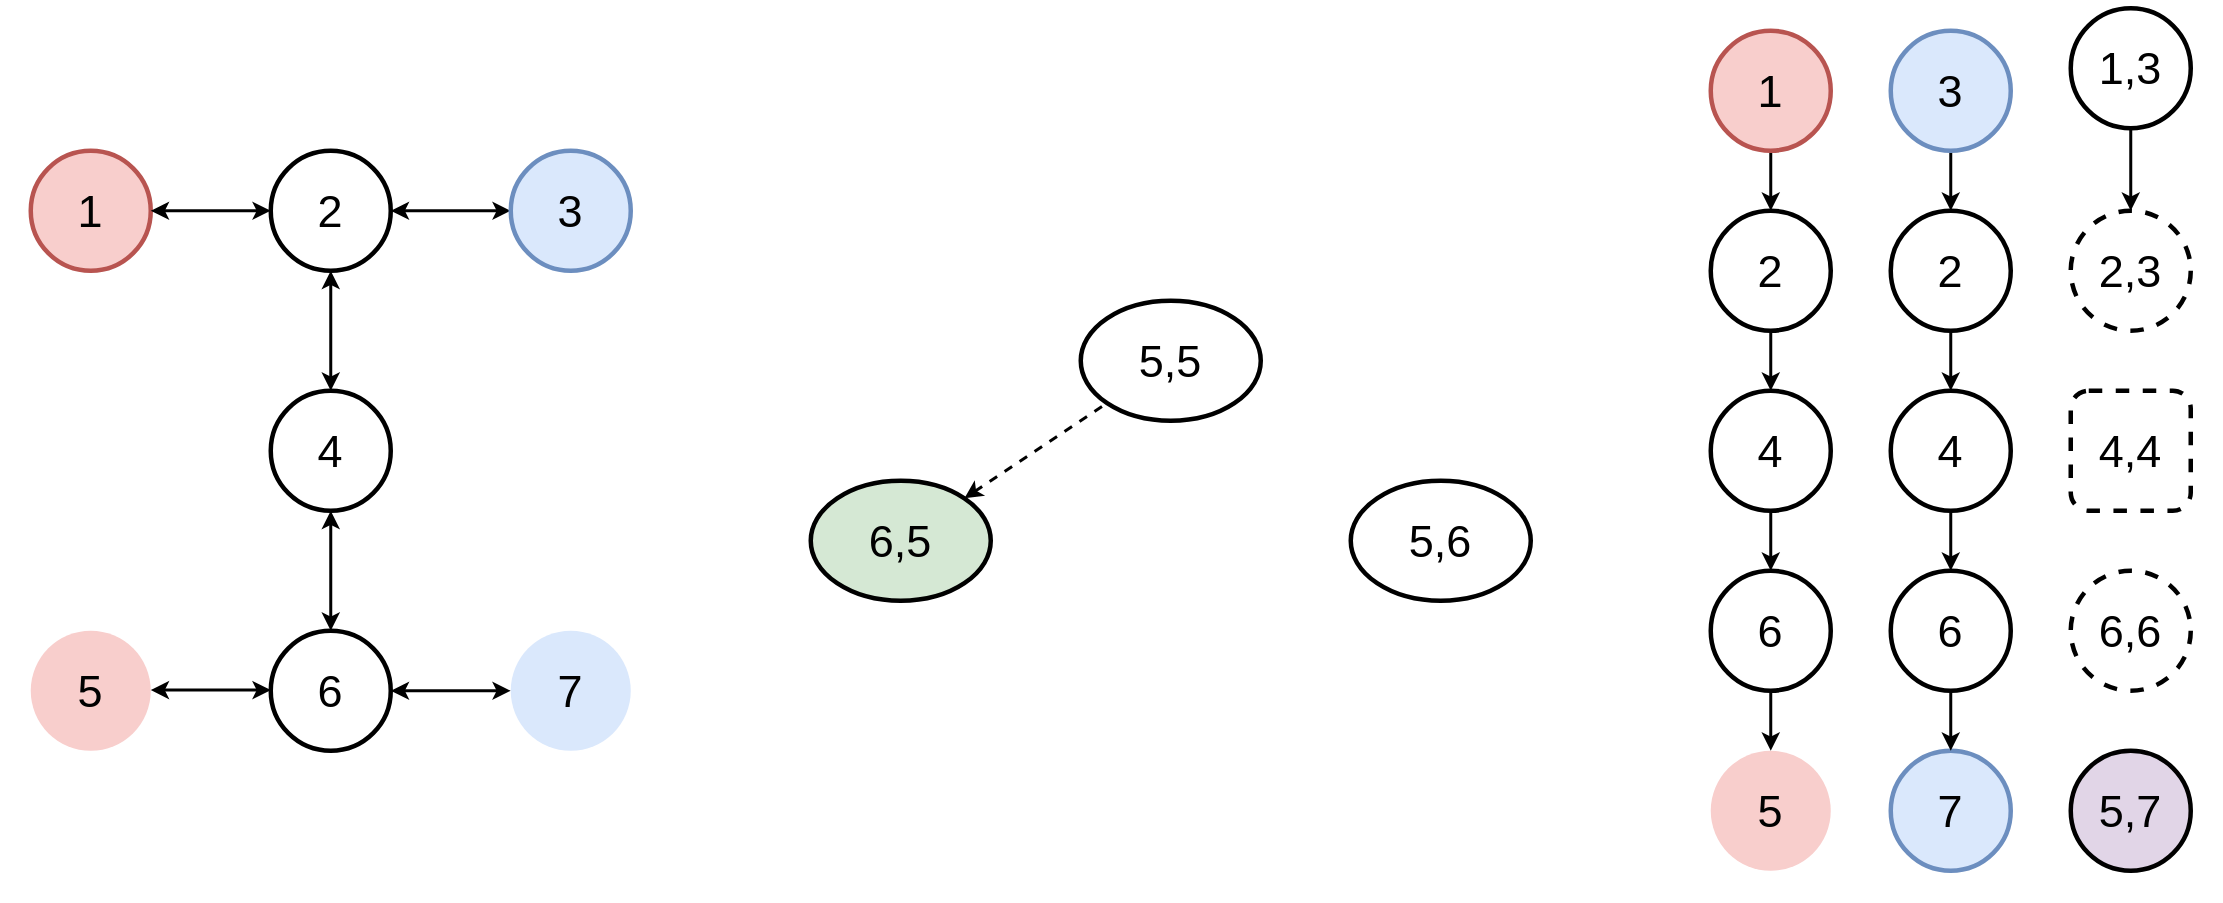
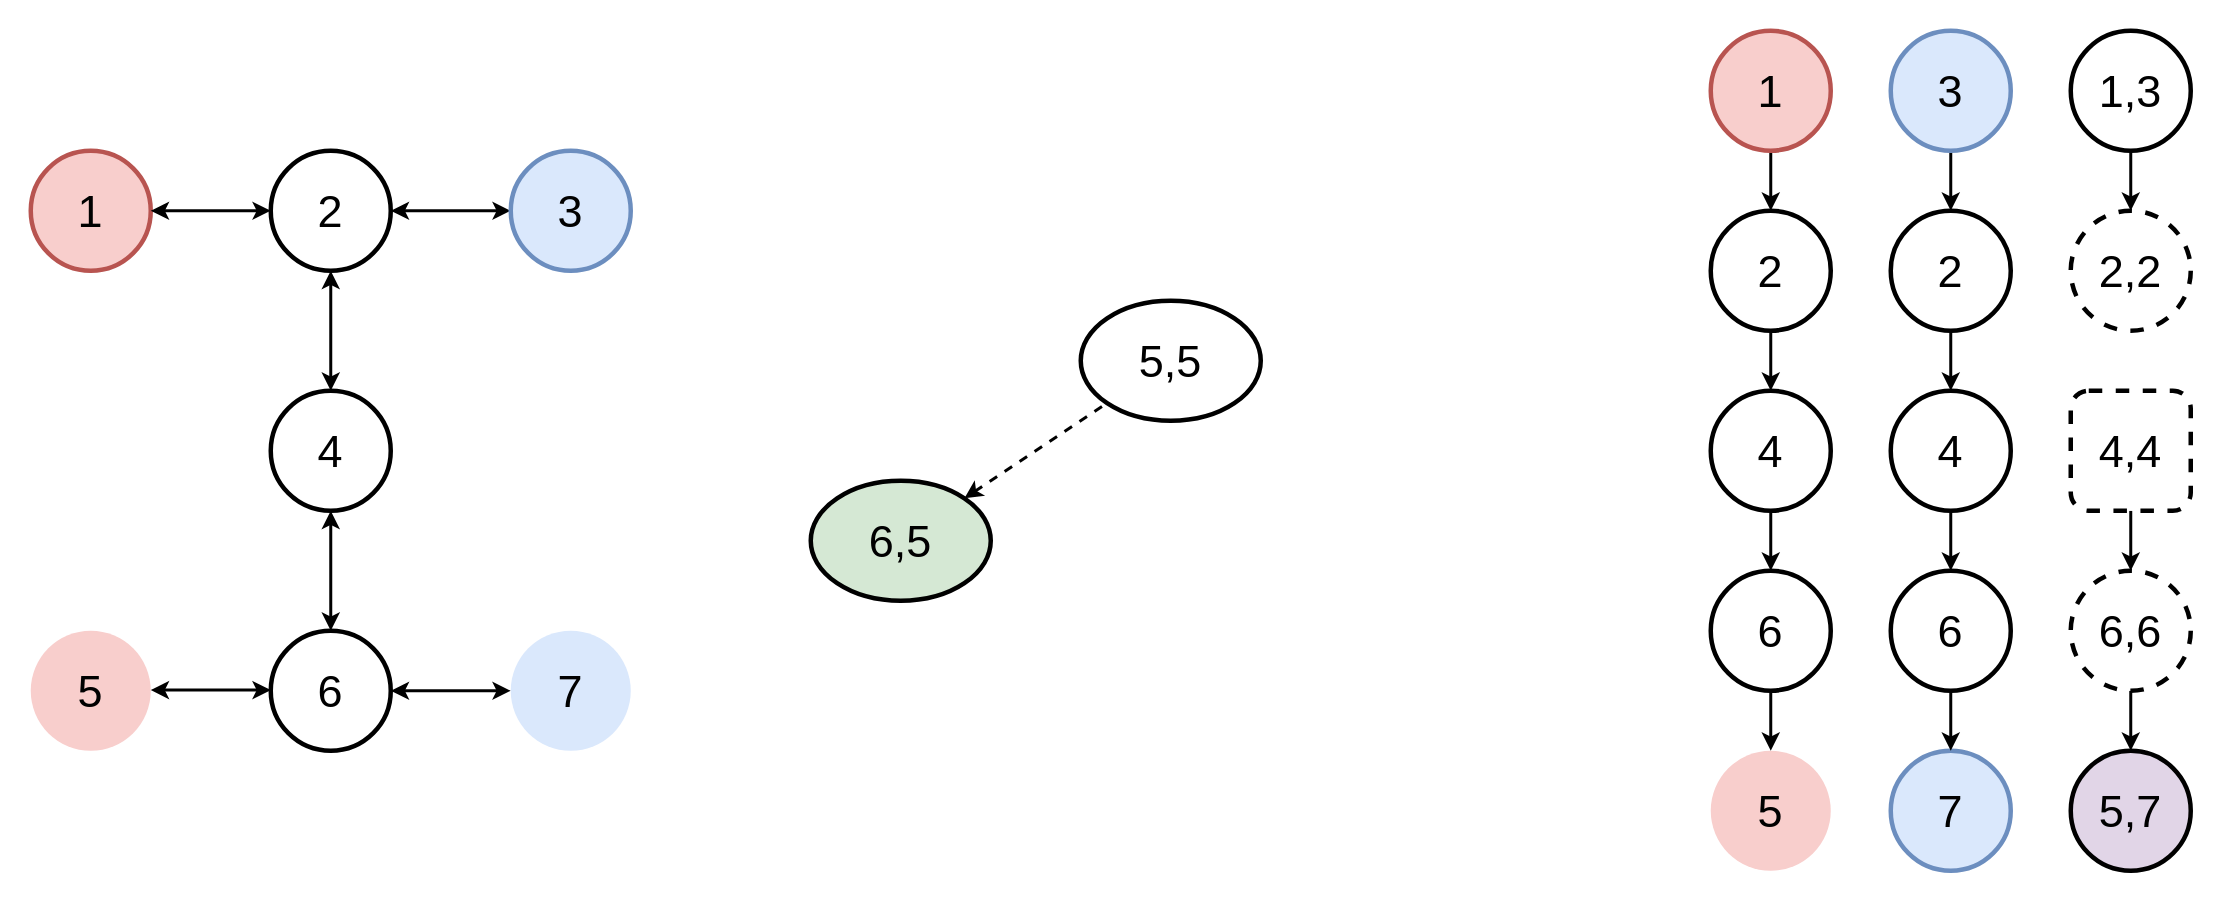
node "1,3": moved (2131, 68) -> (2131, 91)
node "2,3": label "2,3" -> "2,2"
edge "4,4" -> "6,6": added
node "5,6": removed
edge "6,6" -> "5,7": added
